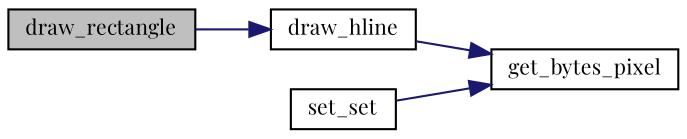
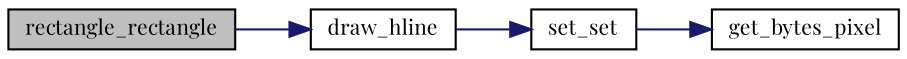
node "draw_rectangle": label "draw_rectangle" -> "rectangle_rectangle"
edge "draw_hline" -> "get_bytes_pixel": now "draw_hline" -> "set_set"
